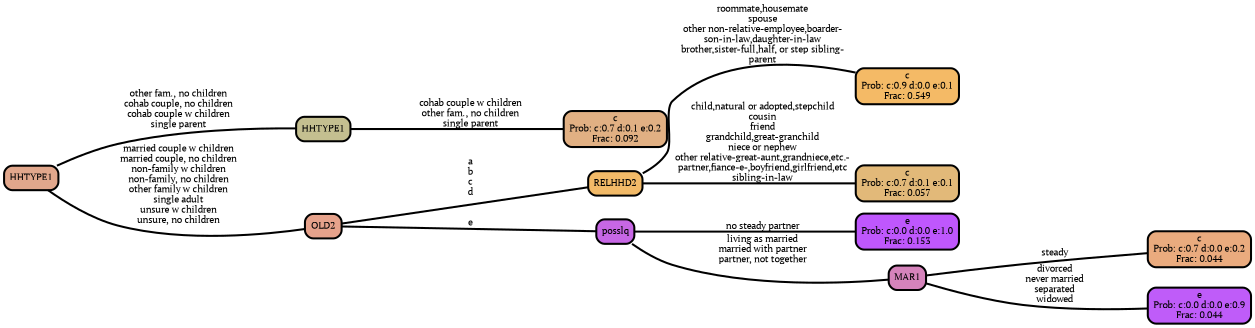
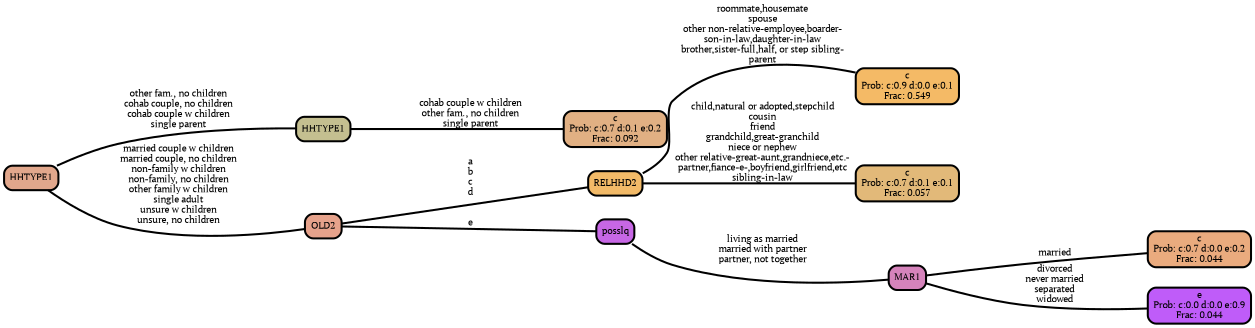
node "e Prob: c:0.0 d:0.0 e:1.0 Frac: 0.153": removed
edge "c Prob: c:0.7 d:0.0 e:0.2 Frac: 0.044" -- "MAR1": label " steady" -> " married"
